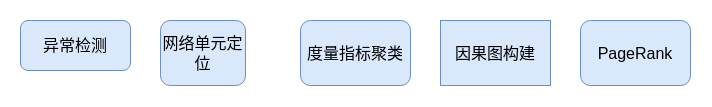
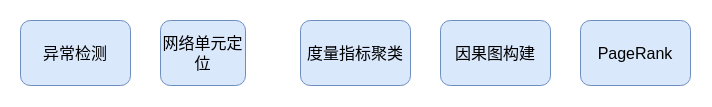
node "异常检测": size 110x50 -> 110x65
node "因果图构建": shape rectangle -> rounded rectangle
